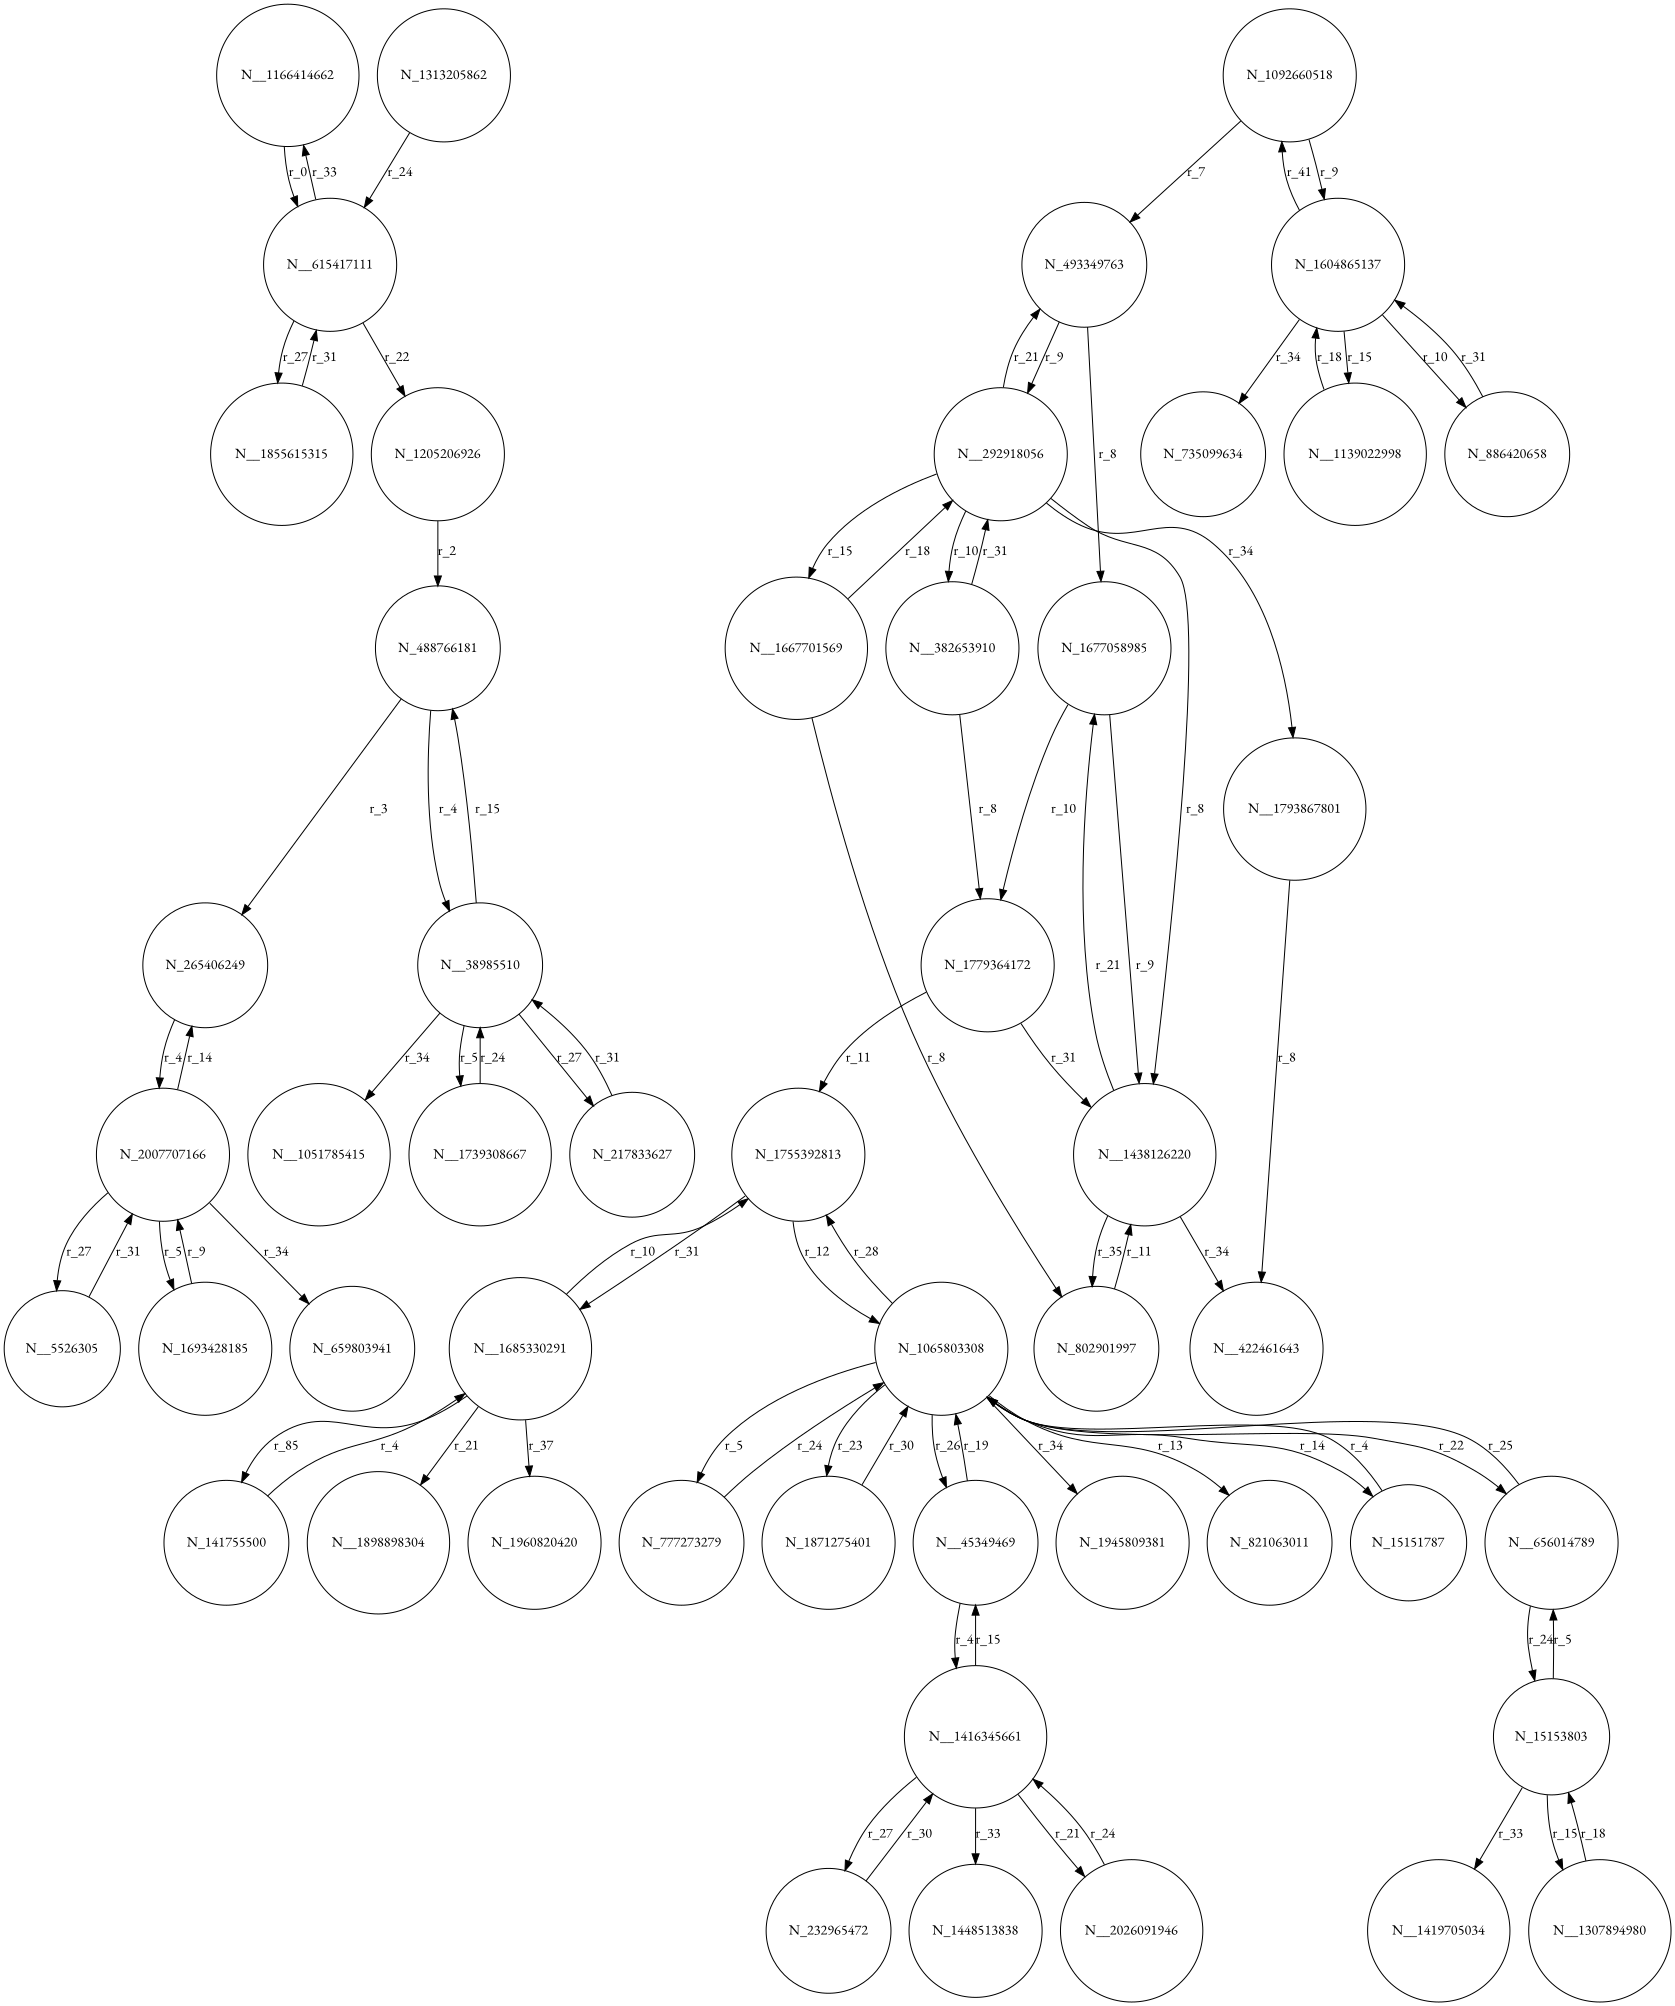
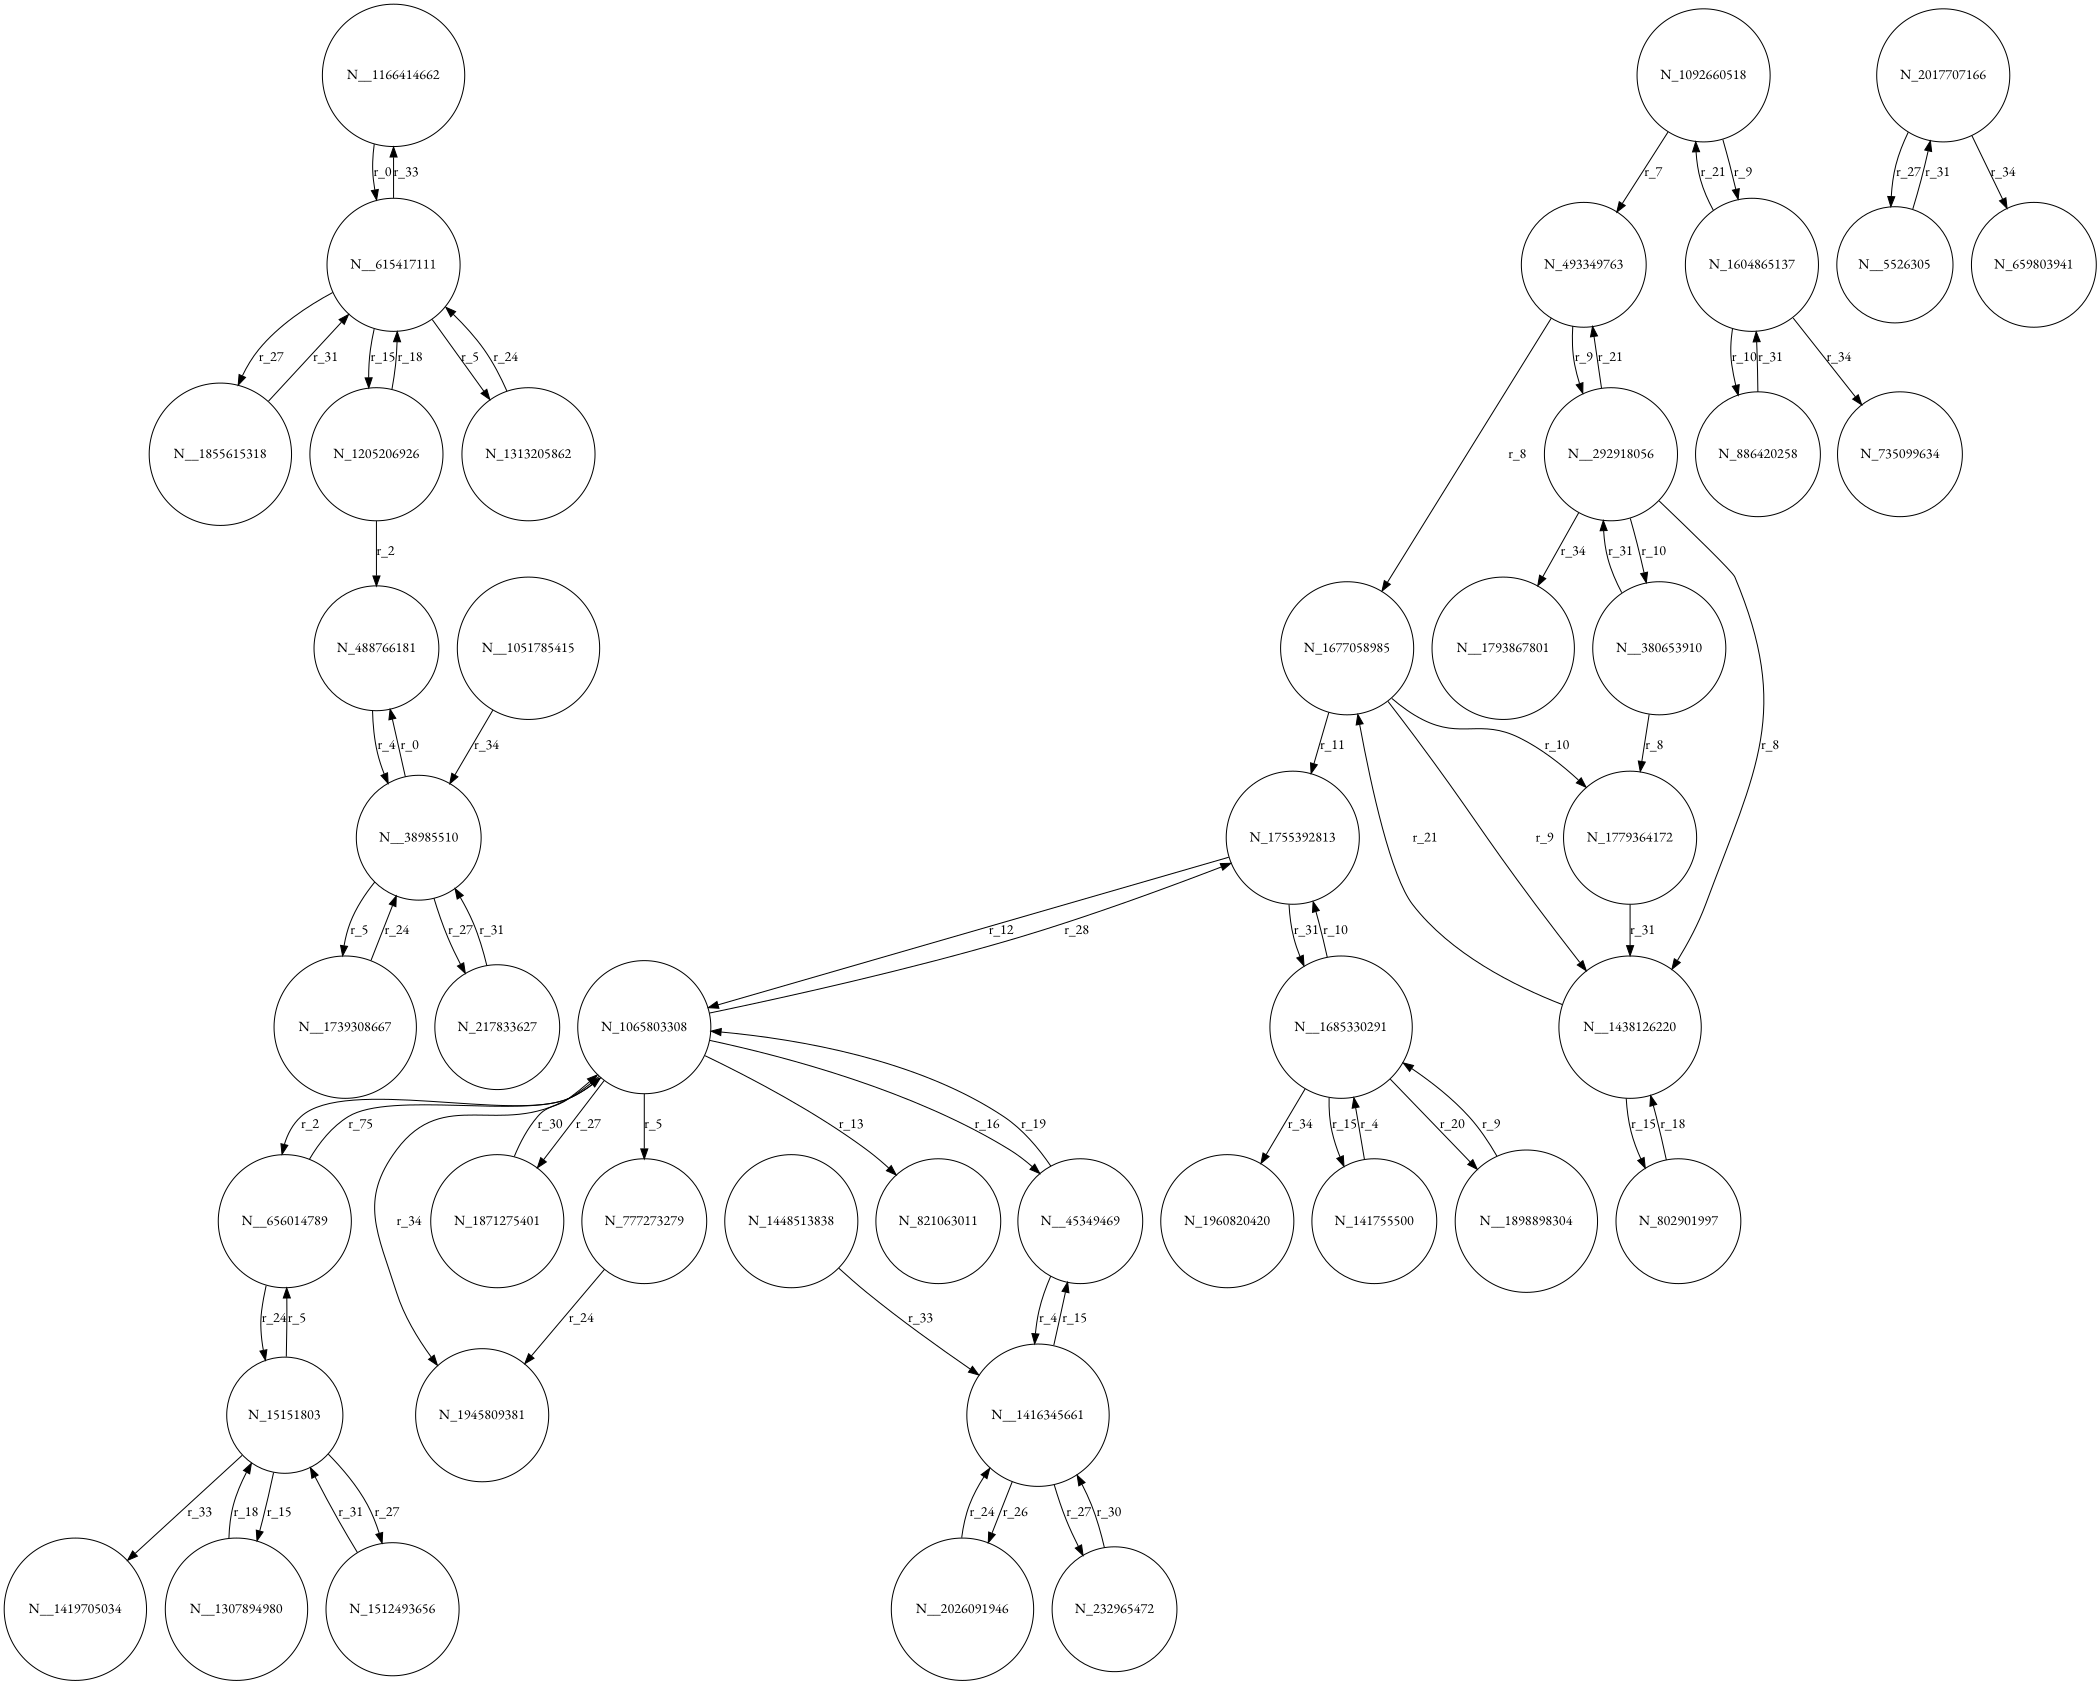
edge "N_1604865137" -> "N_1092660518": label "r_41" -> "r_21"
edge "N__615417111" -> "N_1313205862": added, label "r_5"
edge "N__615417111" -> "N_1205206926": label "r_22" -> "r_15"
edge "N_1205206926" -> "N__615417111": added, label "r_18"
node "N__1855615315": label "N__1855615315" -> "N__1855615318"
node "N__1139022998": removed
node "N_886420658": label "N_886420658" -> "N_886420258"
node "N__1667701569": removed
node "N__382653910": label "N__382653910" -> "N__380653910"
edge "N__38985510" -> "N_488766181": label "r_15" -> "r_0"
node "N_265406249": removed
edge "N_1779364172" -> "N_1755392813": now "N_1677058985" -> "N_1755392813"
edge "N__38985510" -> "N__1051785415": reversed
edge "N__1898898304" -> "N__1685330291": added, label "r_9"
node "N_2007707166": label "N_2007707166" -> "N_2017707166"
edge "N__1438126220" -> "N_802901997": label "r_35" -> "r_15"
edge "N_802901997" -> "N__1438126220": label "r_11" -> "r_18"
node "N_1693428185": removed
node "N__422461643": removed
edge "N_777273279" -> "N_1065803308": now "N_777273279" -> "N_1945809381"
edge "N__1685330291" -> "N_141755500": label "r_85" -> "r_15"
edge "N__1685330291" -> "N__1898898304": label "r_21" -> "r_20"
edge "N__1685330291" -> "N_1960820420": label "r_37" -> "r_34"
edge "N_1065803308" -> "N_1871275401": label "r_23" -> "r_27"
edge "N_1065803308" -> "N__45349469": label "r_26" -> "r_16"
edge "N_1065803308" -> "N__656014789": label "r_22" -> "r_2"
edge "N__656014789" -> "N_1065803308": label "r_25" -> "r_75"
node "N_15151787": removed
node "N_1512493656": added
node "N_15153803": label "N_15153803" -> "N_15151803"
edge "N__1416345661" -> "N_1448513838": reversed
edge "N__1416345661" -> "N__2026091946": label "r_21" -> "r_26"
